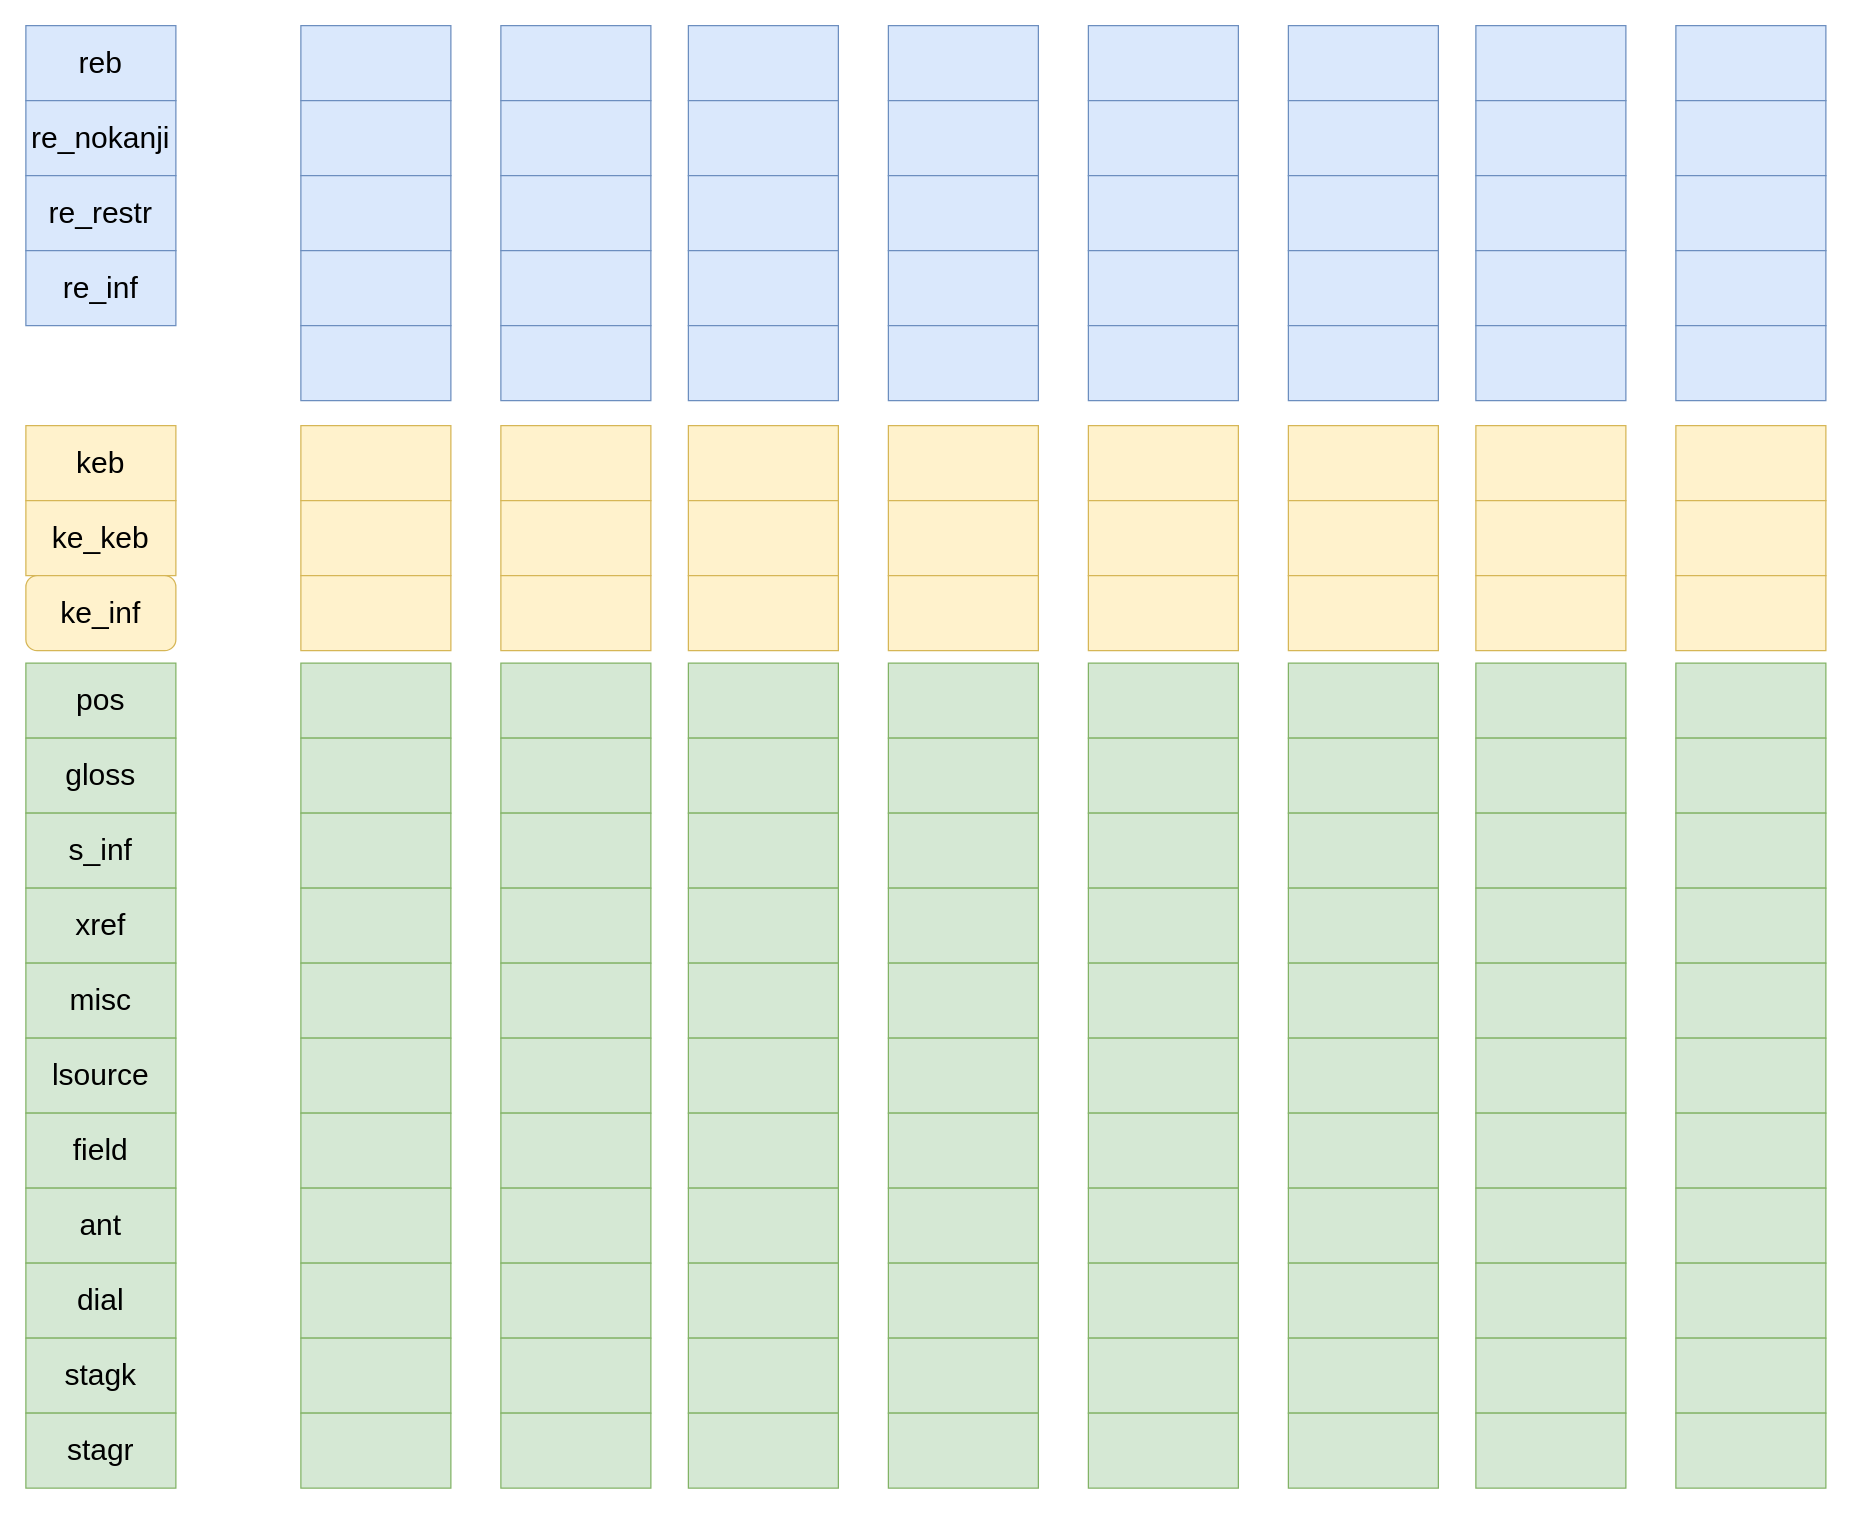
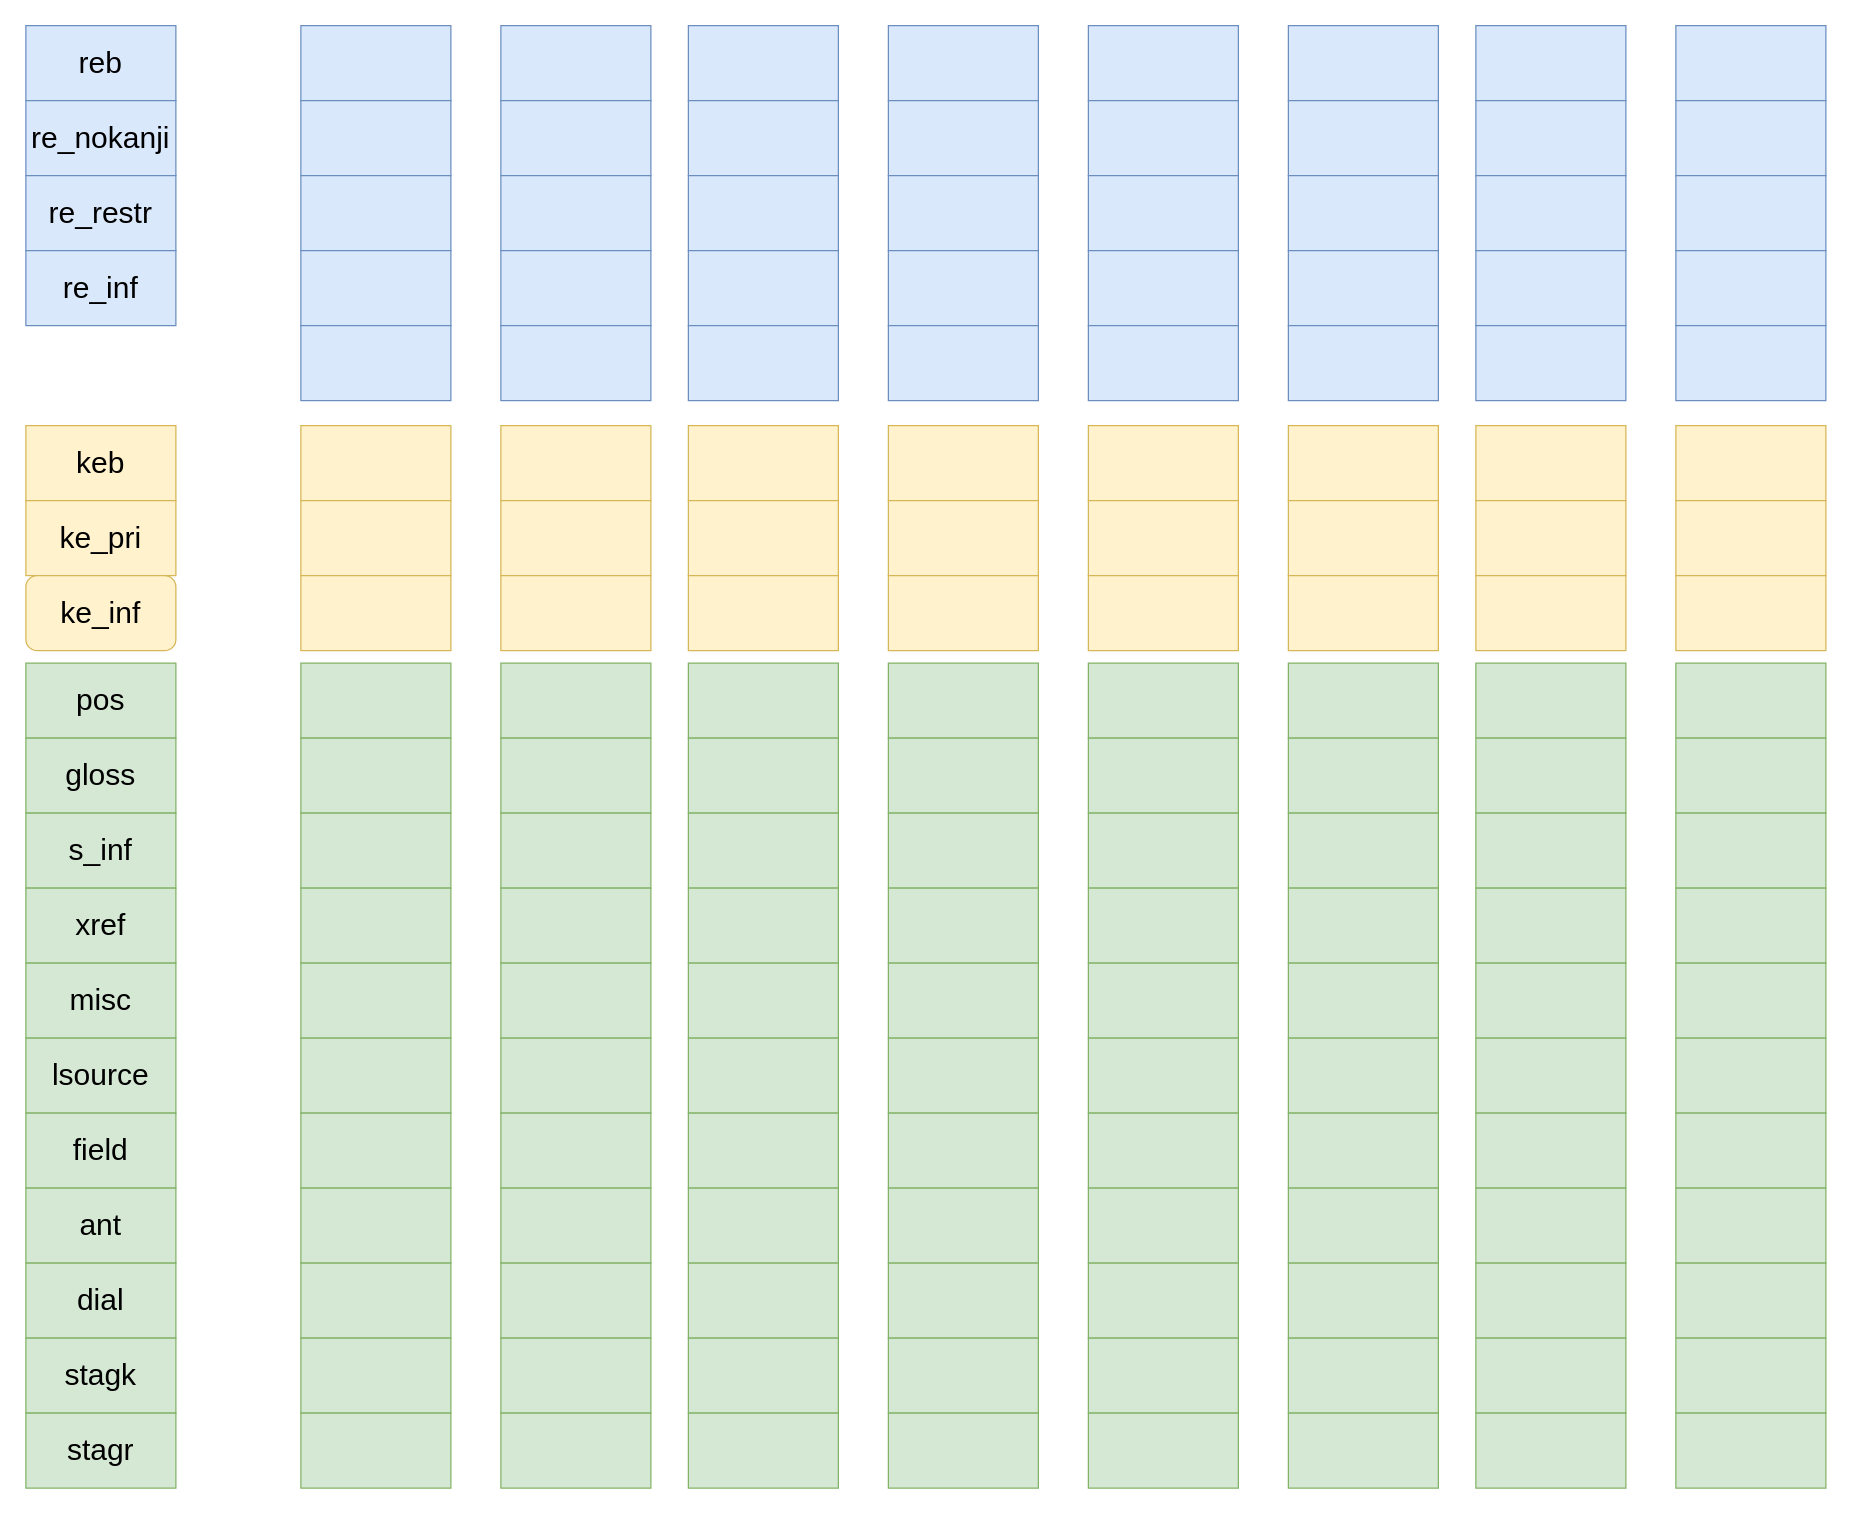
node "ke_keb": label "ke_keb" -> "ke_pri"
